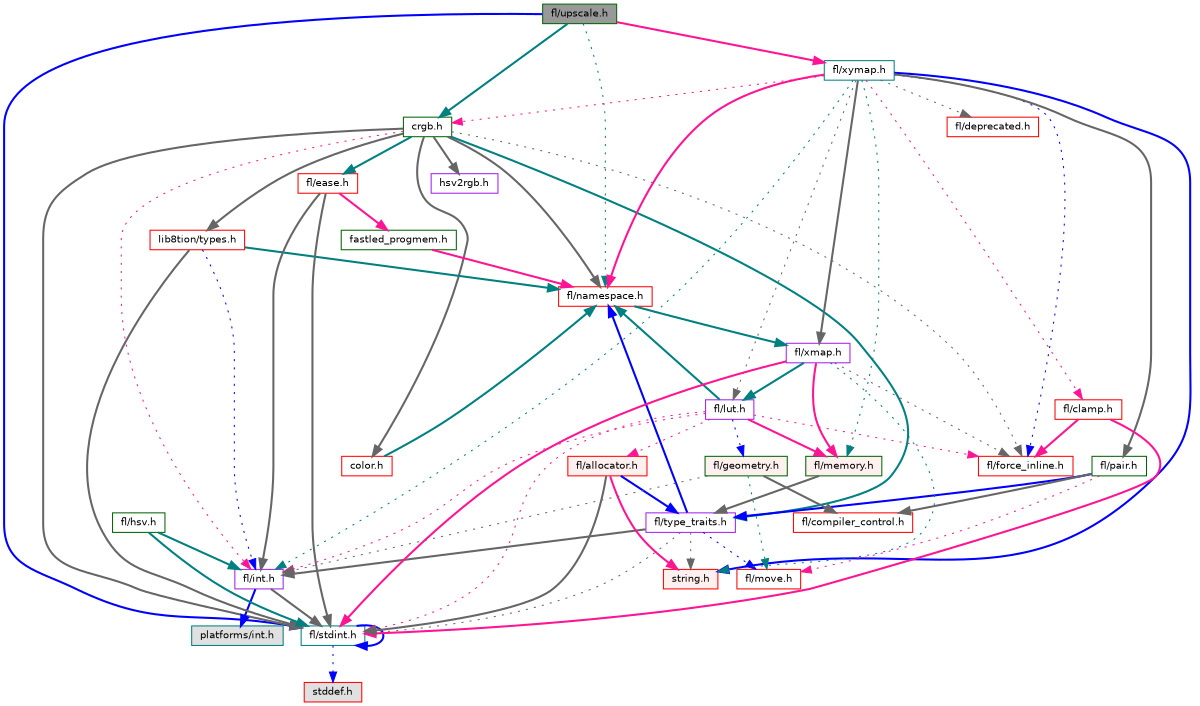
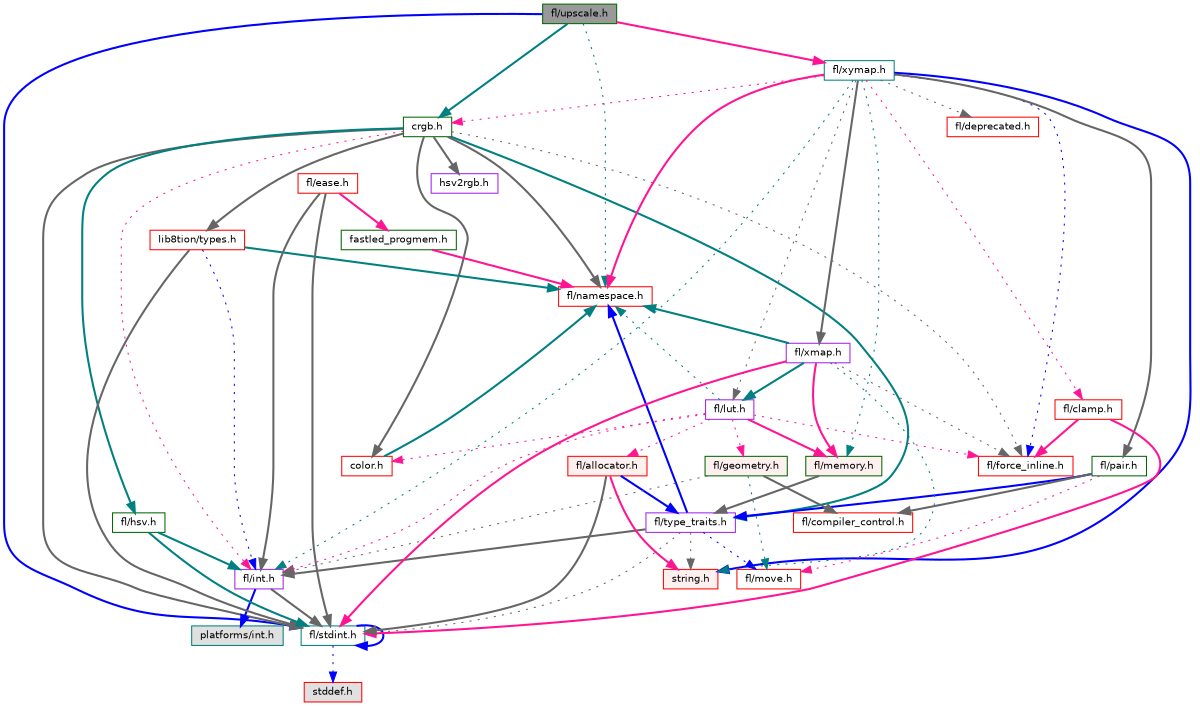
edge "crgb.h" -> "fl/ease.h": now "crgb.h" -> "fl/hsv.h"
edge "fl/namespace.h" -> "fl/xmap.h": reversed
edge "fl/lut.h" -> "fl/namespace.h": style bold -> dotted
edge "fl/lut.h" -> "fl/geometry.h": color blue -> deeppink
edge "fl/lut.h" -> "fl/stdint.h": now "fl/lut.h" -> "color.h"
